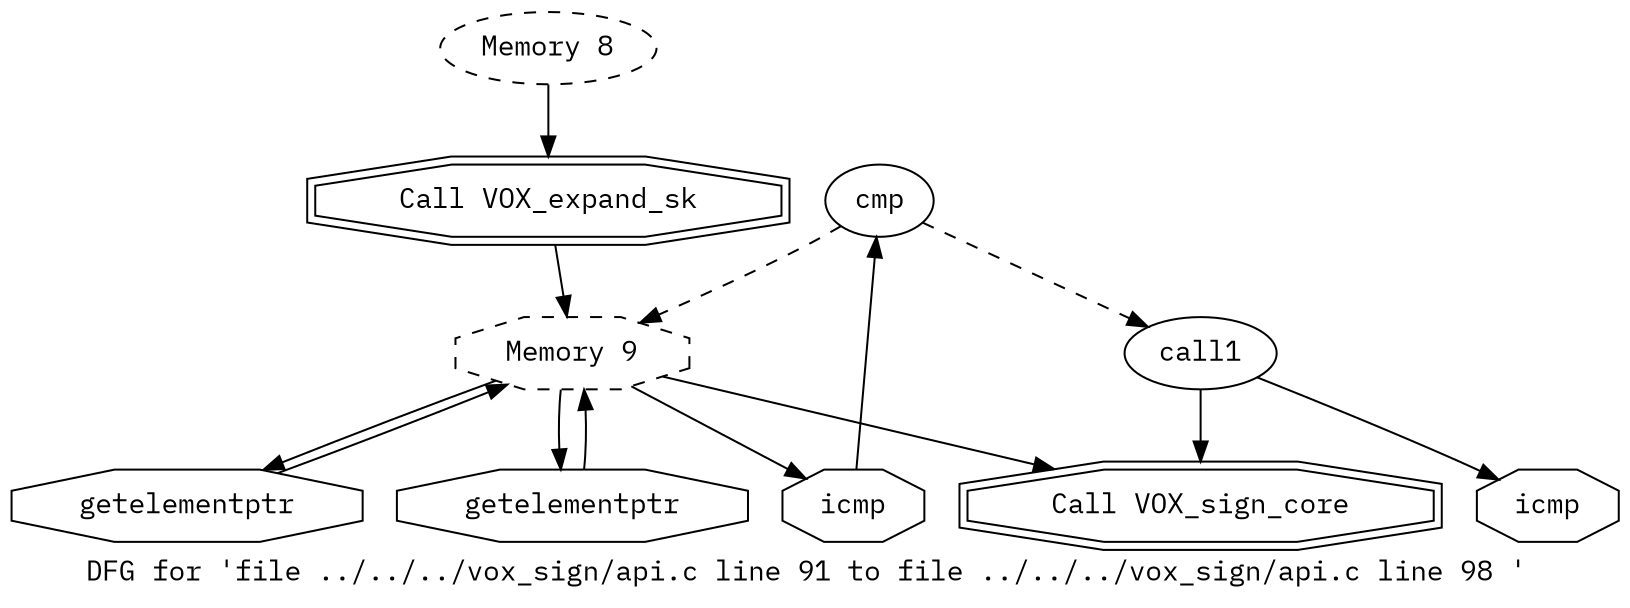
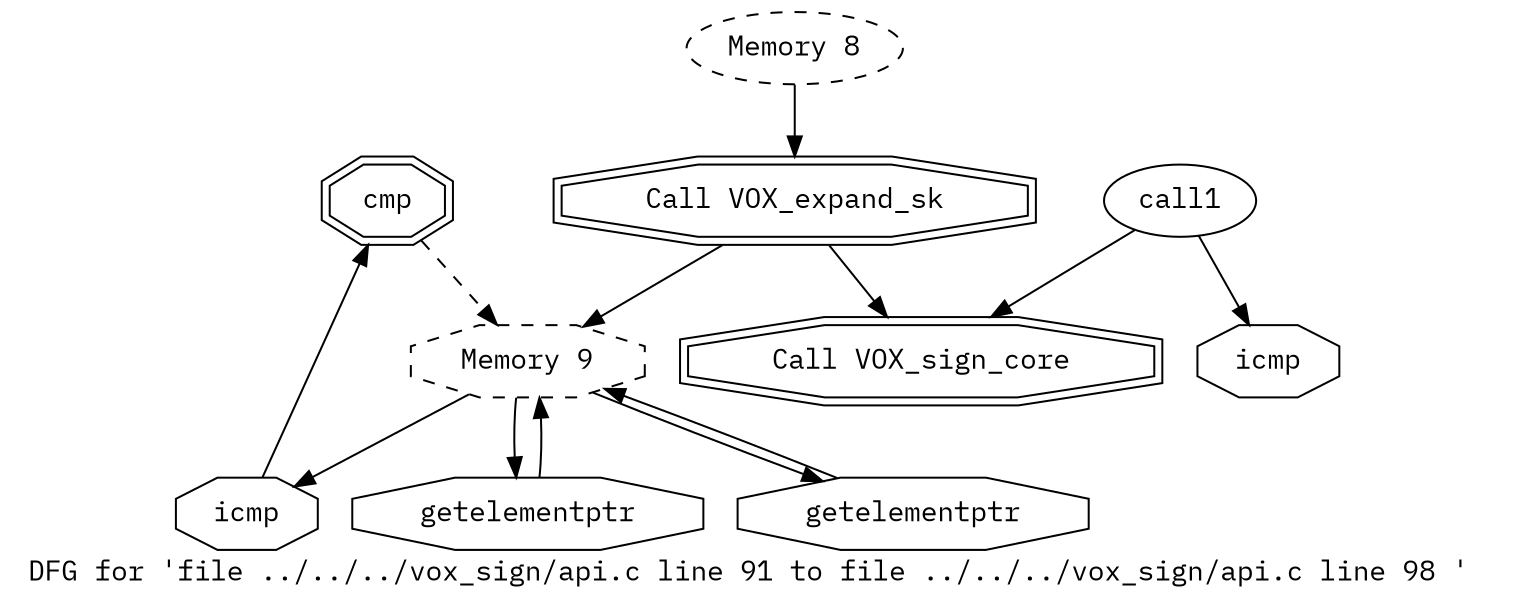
node "cmp": shape ellipse -> doubleoctagon
edge "cmp" -> "call1": removed
edge "Memory 9" -> "Call VOX_sign_core": now "Call VOX_expand_sk" -> "Call VOX_sign_core"
